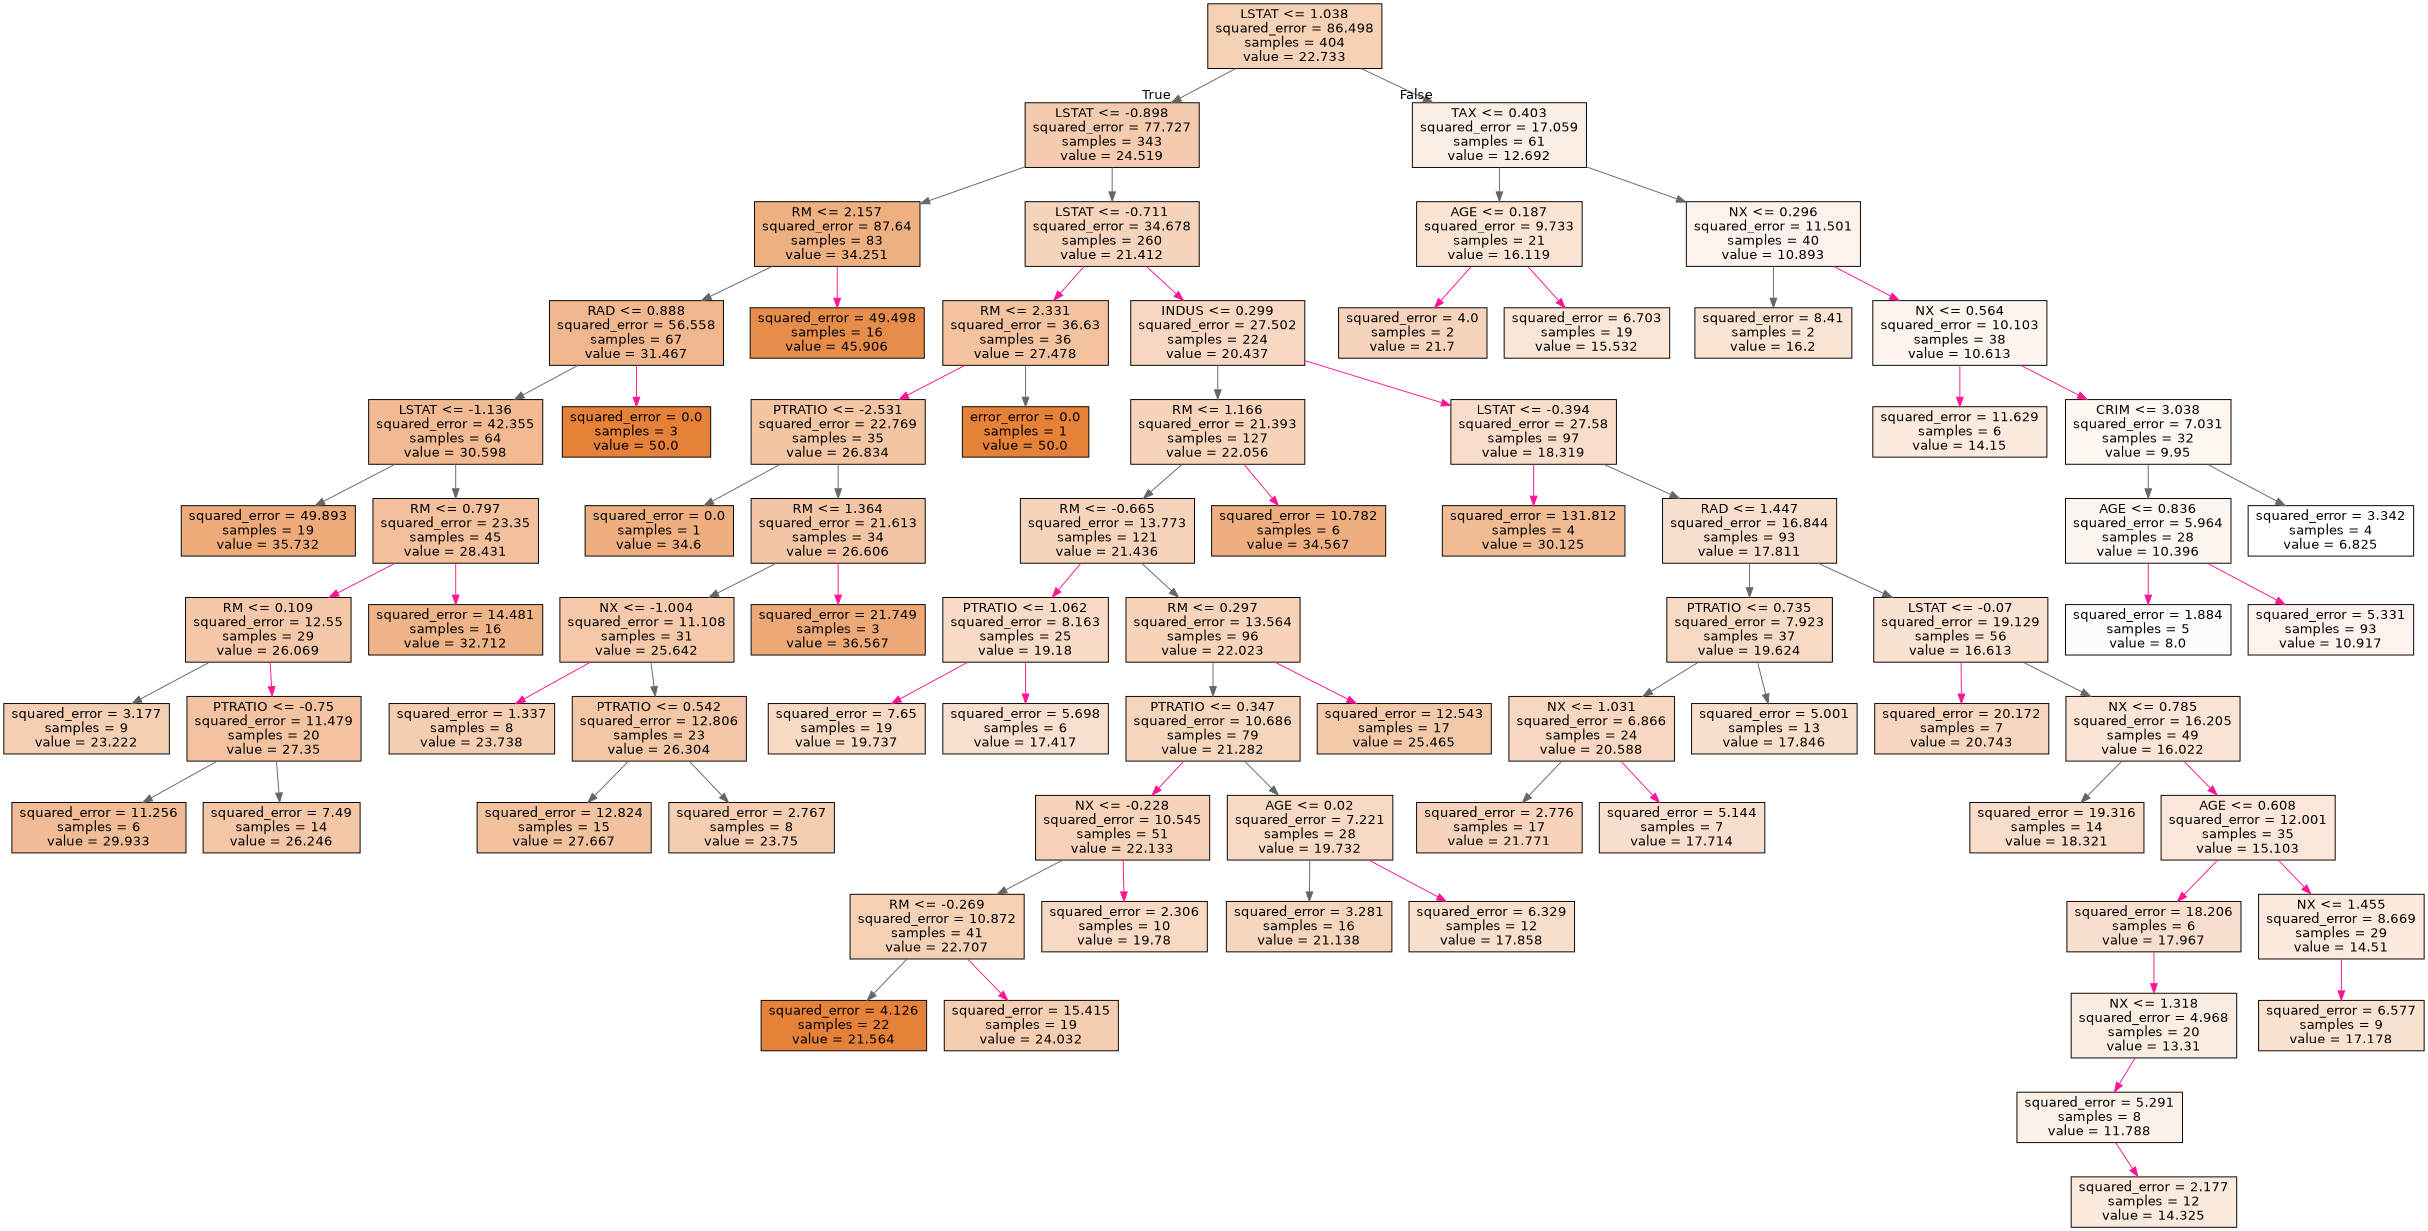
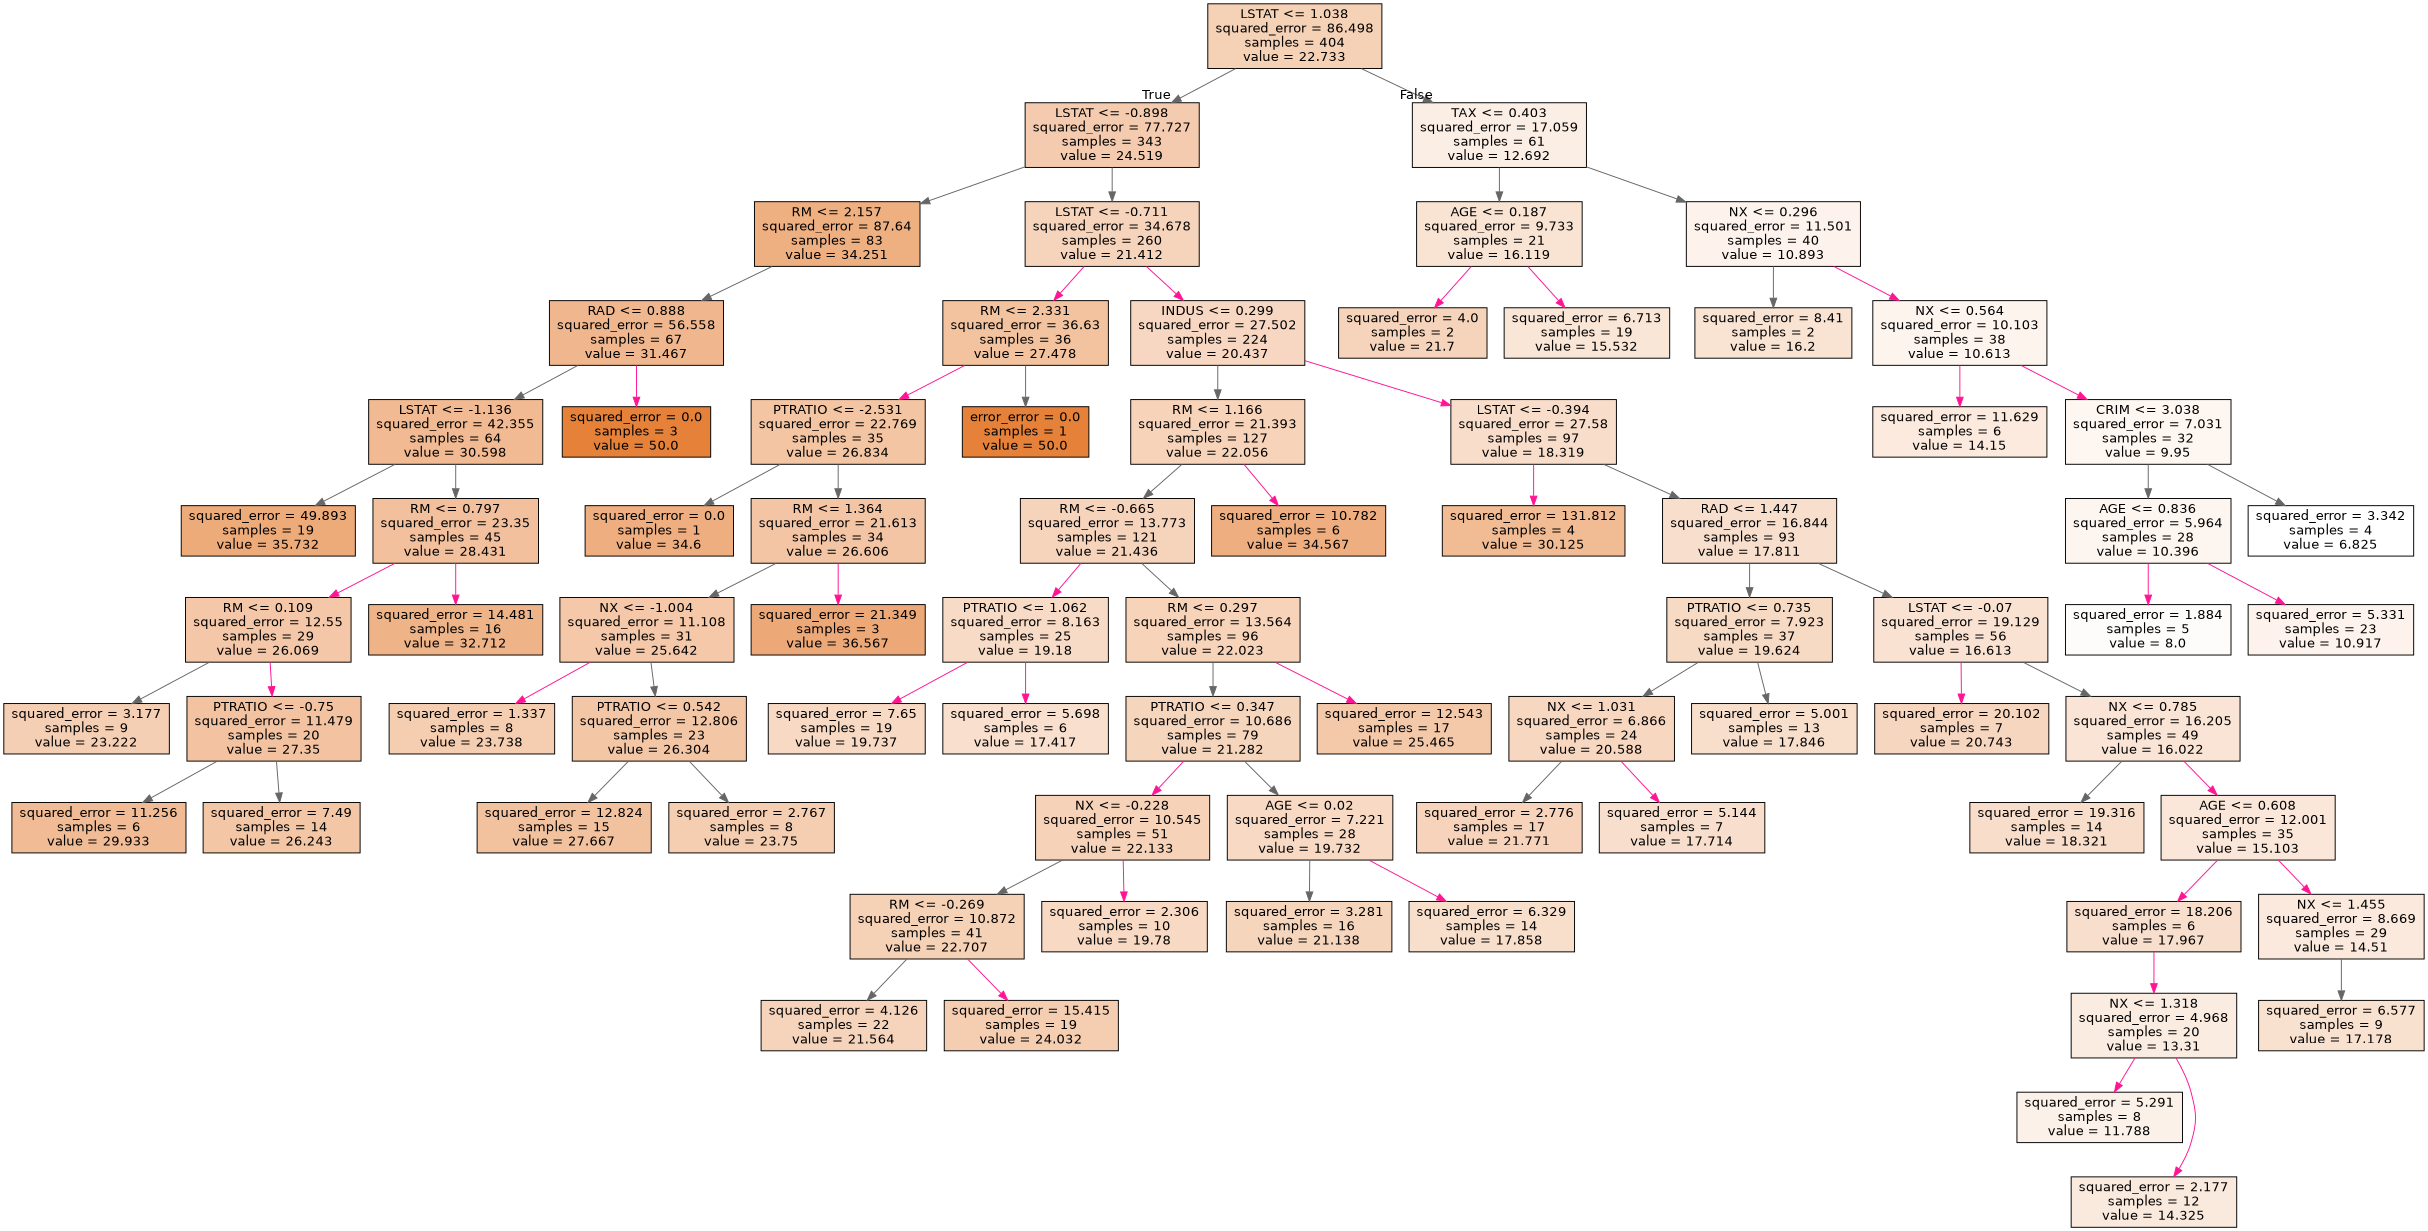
node "squared_error = 49.498 samples = 16 value = 45.906": removed
node "squared_error = 6.703 samples = 19 value = 15.532": label "squared_error = 6.703 samples = 19 value = 15.532" -> "squared_error = 6.713 samples = 19 value = 15.532"
node "squared_error = 21.749 samples = 3 value = 36.567": label "squared_error = 21.749 samples = 3 value = 36.567" -> "squared_error = 21.349 samples = 3 value = 36.567"
node "squared_error = 5.331 samples = 93 value = 10.917": label "squared_error = 5.331 samples = 93 value = 10.917" -> "squared_error = 5.331 samples = 23 value = 10.917"
node "squared_error = 20.172 samples = 7 value = 20.743": label "squared_error = 20.172 samples = 7 value = 20.743" -> "squared_error = 20.102 samples = 7 value = 20.743"
node "squared_error = 7.49 samples = 14 value = 26.246": label "squared_error = 7.49 samples = 14 value = 26.246" -> "squared_error = 7.49 samples = 14 value = 26.243"
node "squared_error = 6.329 samples = 12 value = 17.858": label "squared_error = 6.329 samples = 12 value = 17.858" -> "squared_error = 6.329 samples = 14 value = 17.858"
edge "NX <= 1.455 squared_error = 8.669 samples = 29 value = 14.51" -> "squared_error = 6.577 samples = 9 value = 17.178": color deeppink -> gray40
node "squared_error = 4.126 samples = 22 value = 21.564": fillcolor #e58139 -> #f6d4bb
edge "squared_error = 5.291 samples = 8 value = 11.788" -> "squared_error = 2.177 samples = 12 value = 14.325": now "NX <= 1.318 squared_error = 4.968 samples = 20 value = 13.31" -> "squared_error = 2.177 samples = 12 value = 14.325"
